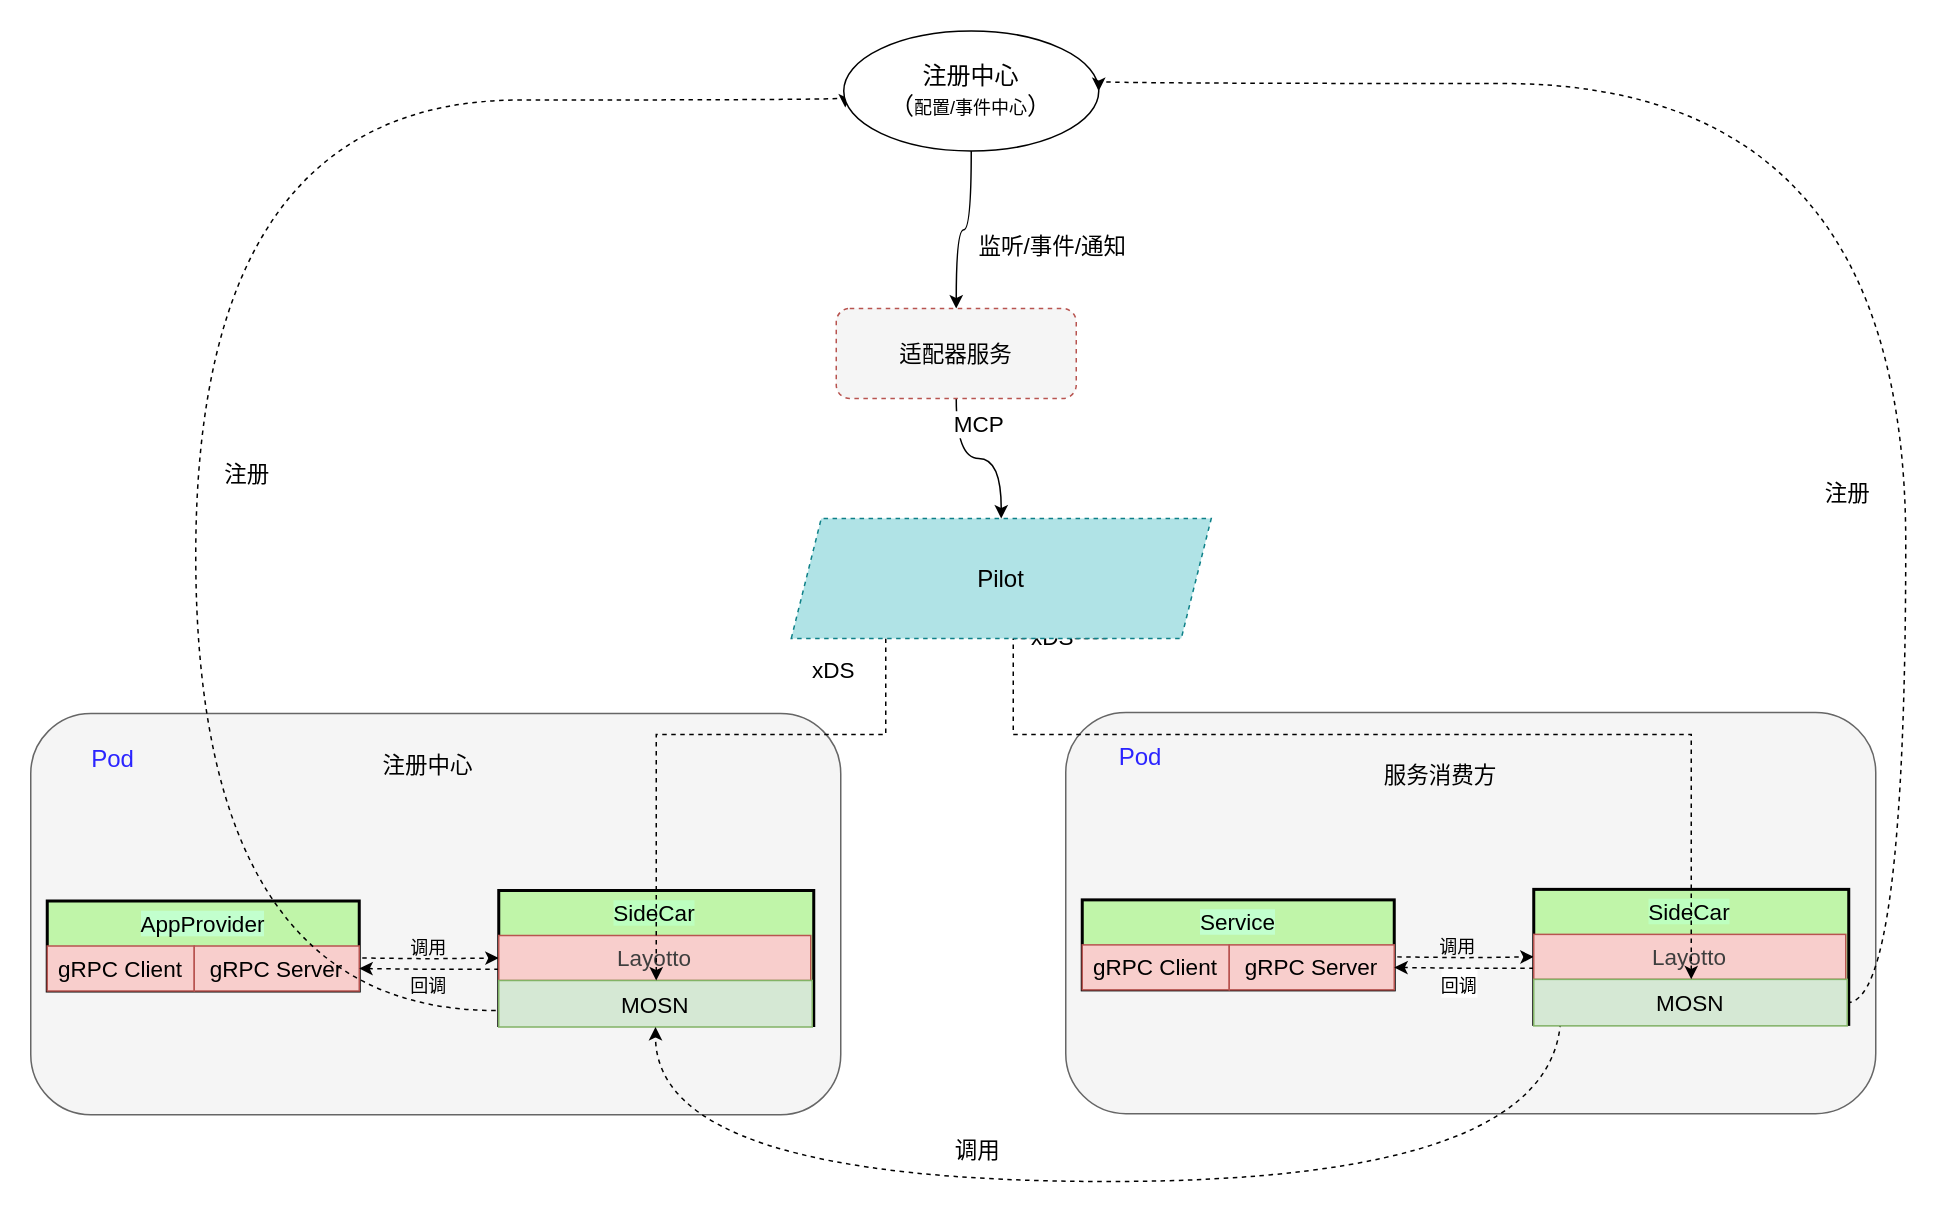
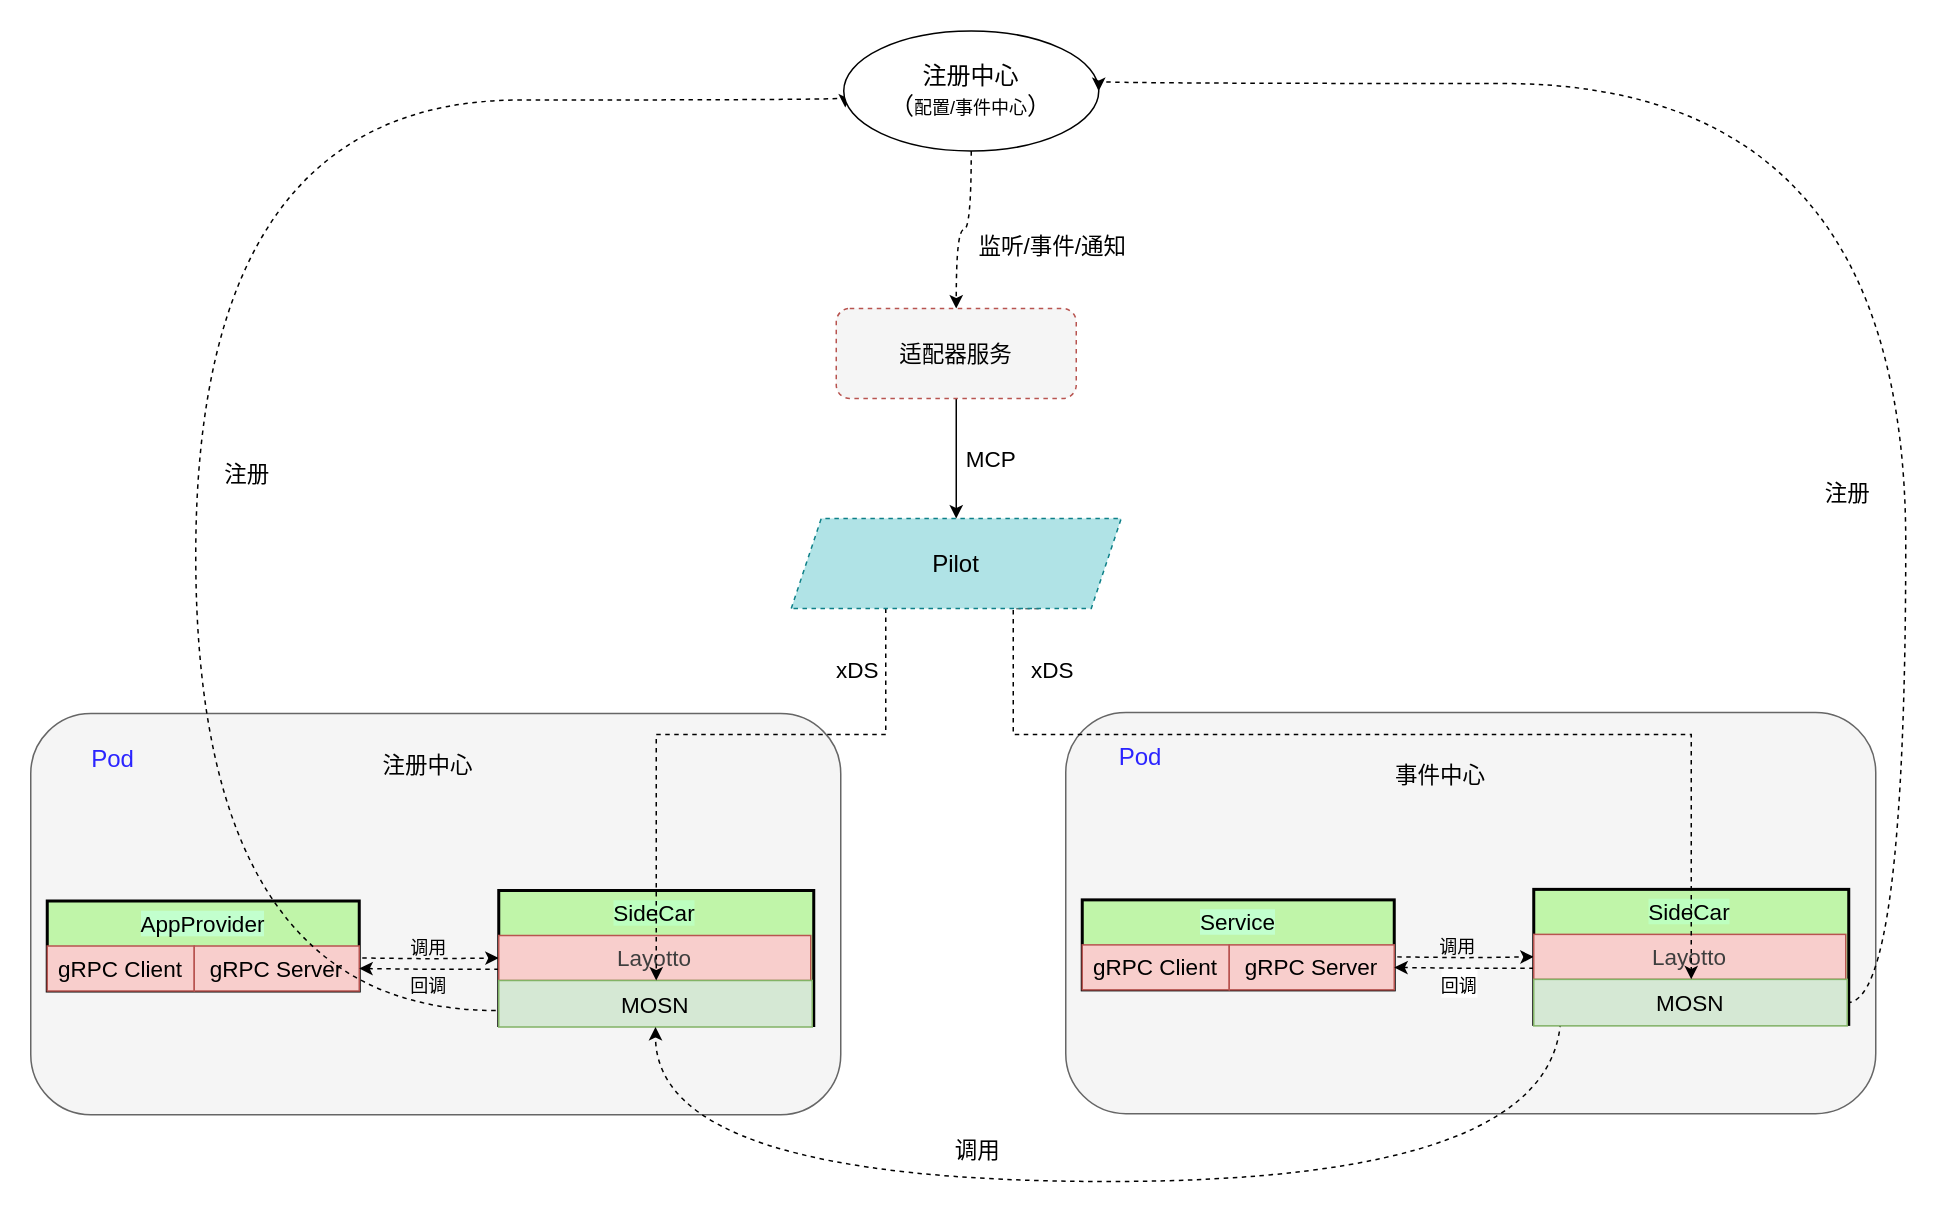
edge "注册中心 （配置/事件中心）" -> "适配器服务": style solid -> dashed
node "Pilot": size 420x120 -> 330x90
node "服务消费方": label "服务消费方" -> "事件中心"
